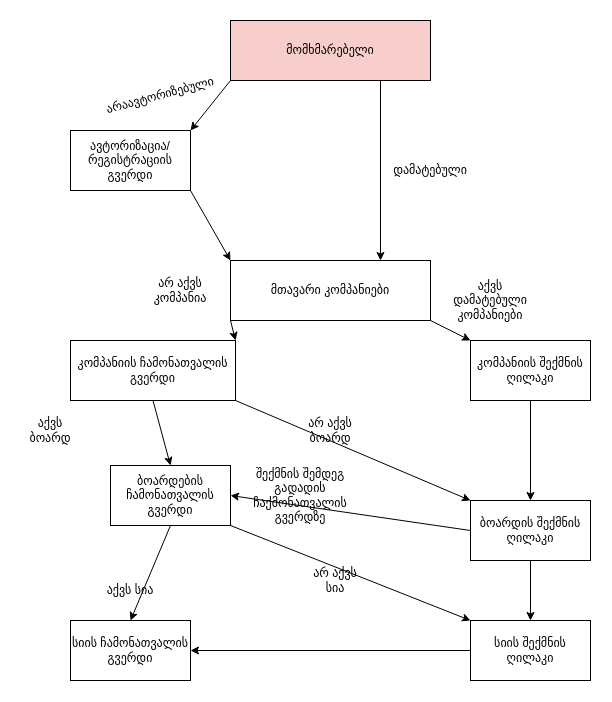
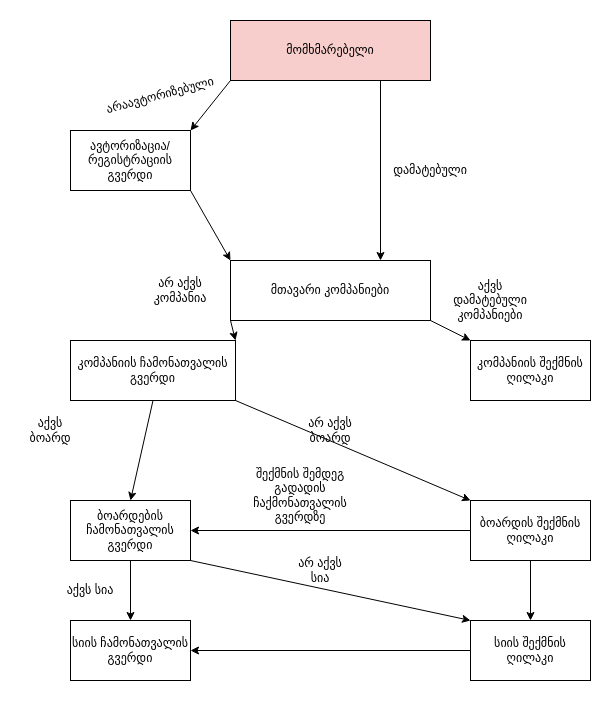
edge "კომპანიის შექმნის ღილაკი" -> "ბოარდის შექმნის ღილაკი": removed
node "ბოარდების ჩამონათვალის გვერდი": moved (171, 496) -> (131, 531)
node "არ აქვს სია": moved (336, 581) -> (321, 571)
node "აქვს სია": moved (131, 591) -> (91, 591)
